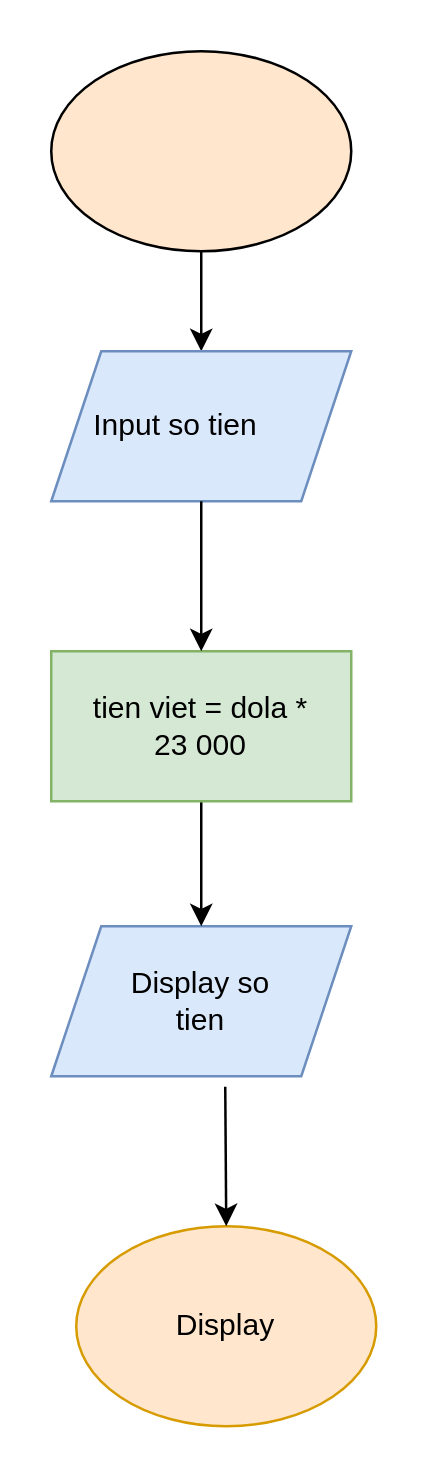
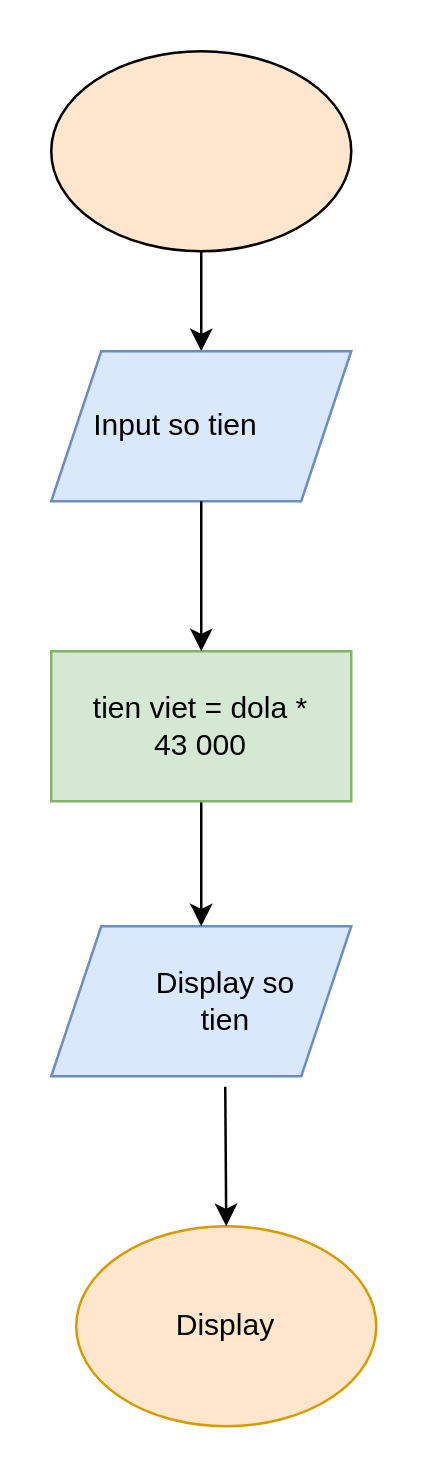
node "tien viet = dola * 23 000": label "tien viet = dola * 23 000" -> "tien viet = dola * 43 000"
node "Display so tien": moved (201, 1001) -> (226, 1001)
